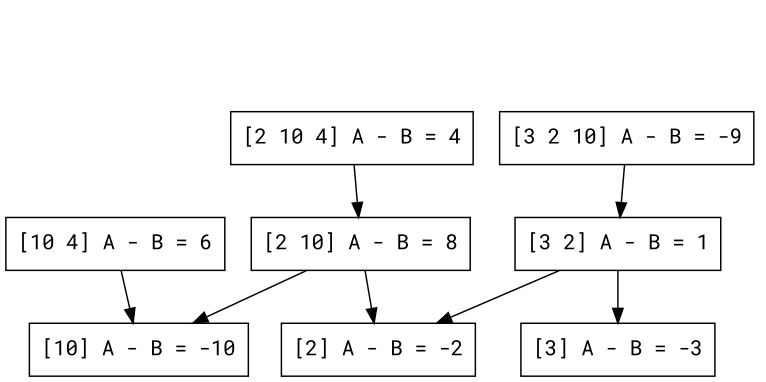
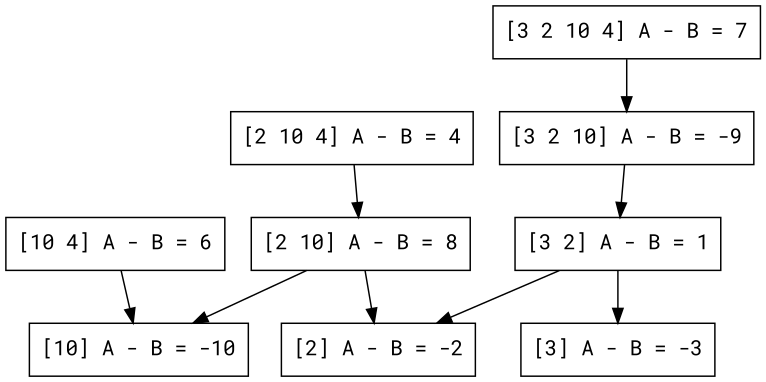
node "[3 2 10 4] A - B = 7": added
